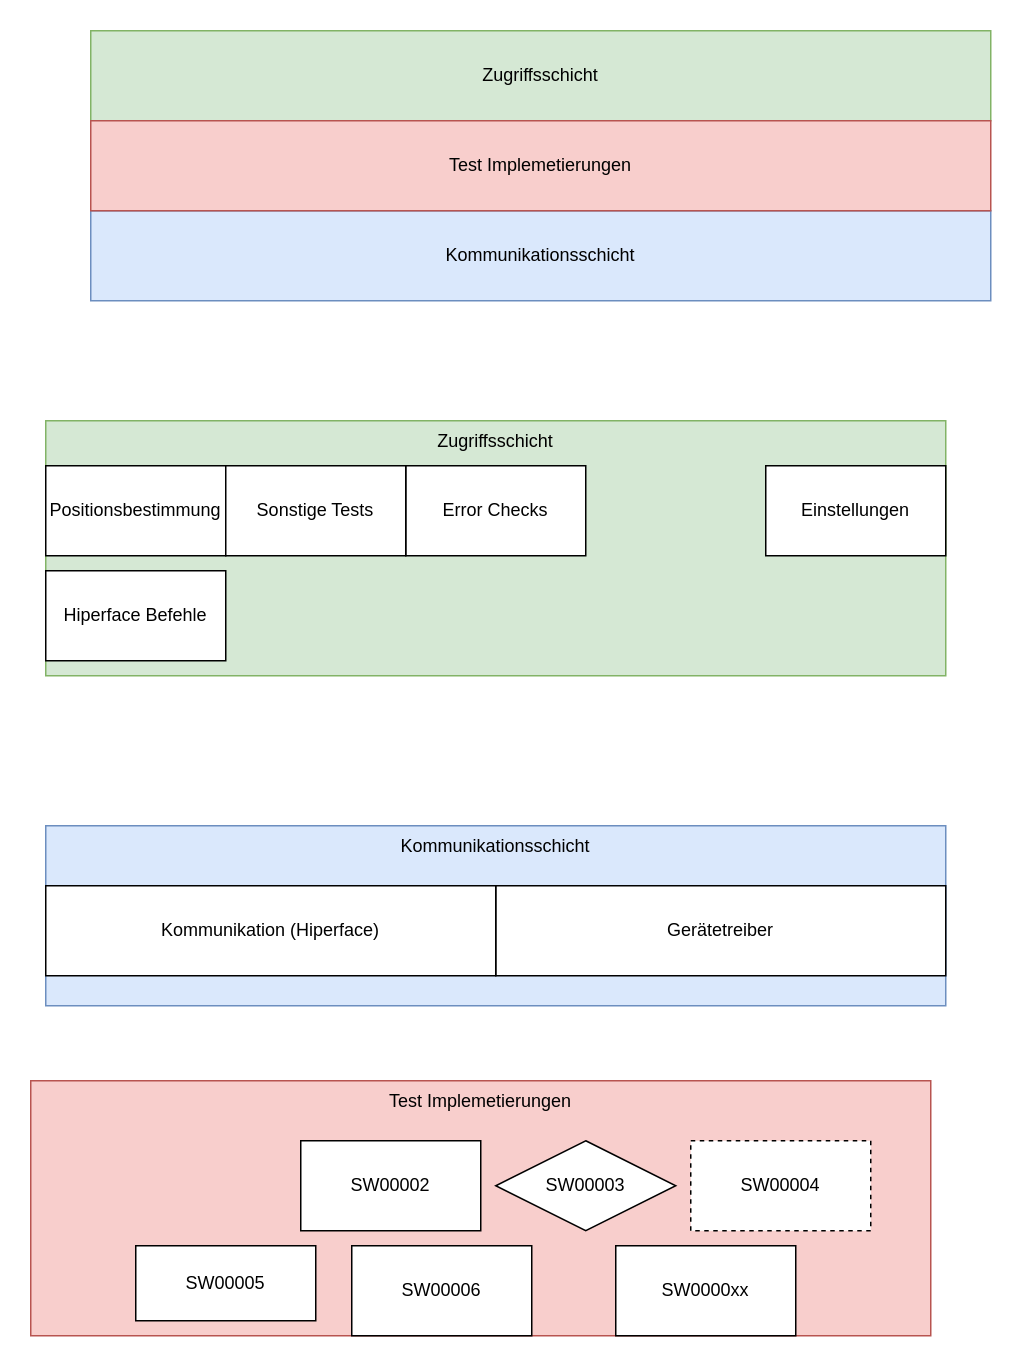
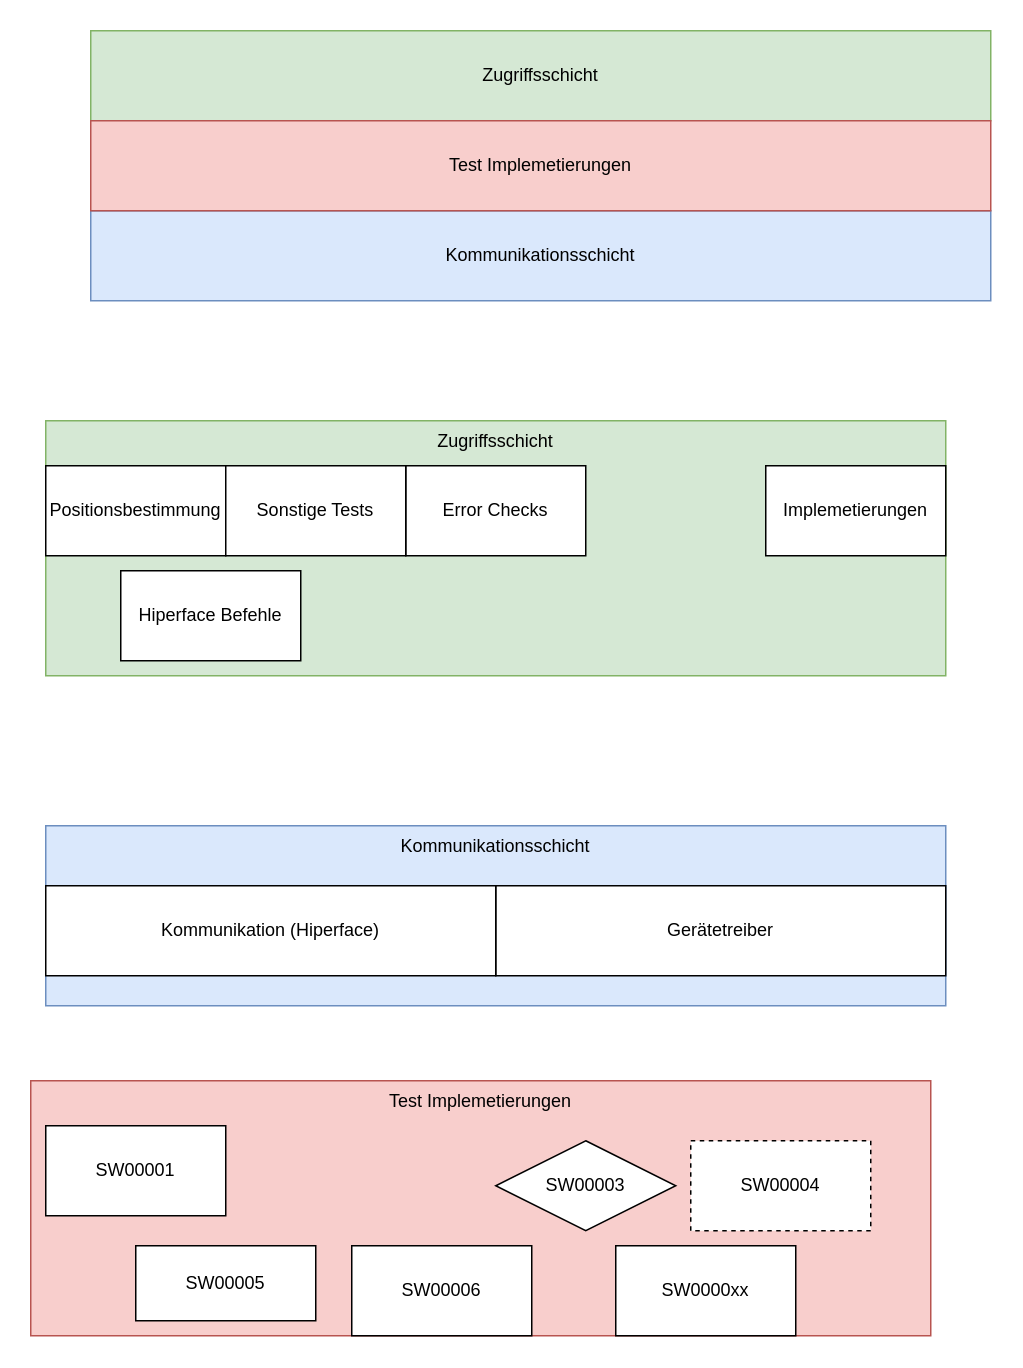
node "Einstellungen": label "Einstellungen" -> "Implemetierungen"
node "Hiperface Befehle": moved (136, 616) -> (211, 616)
node "SW00001": added
node "SW00002": removed
